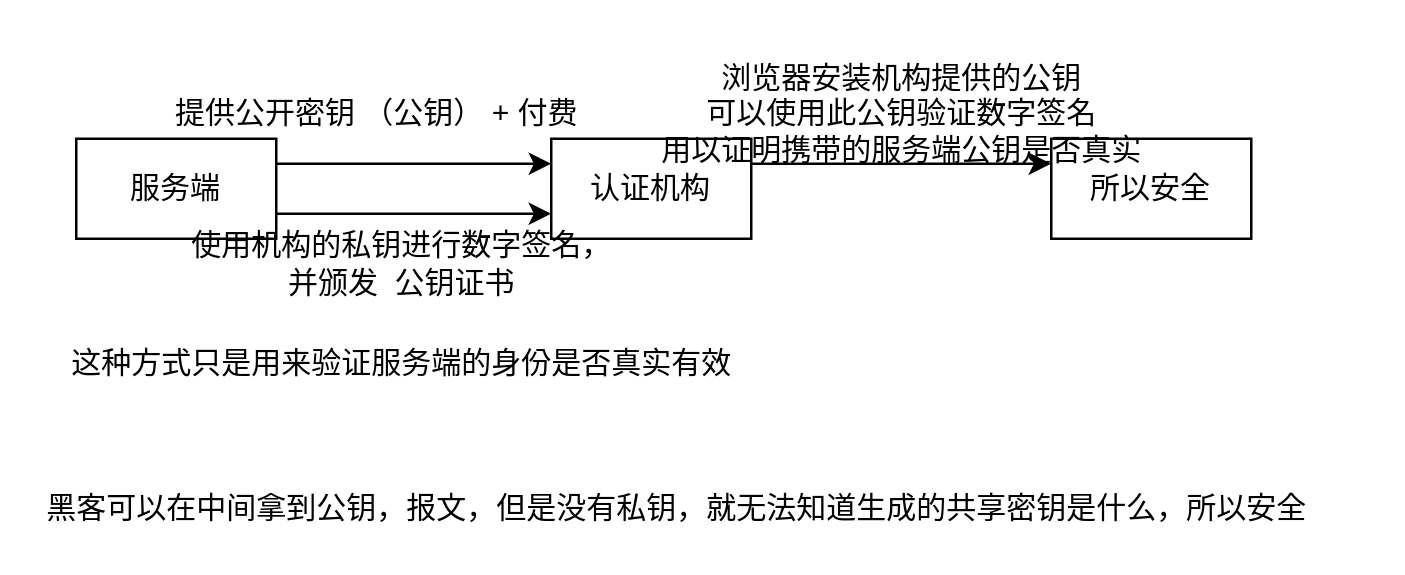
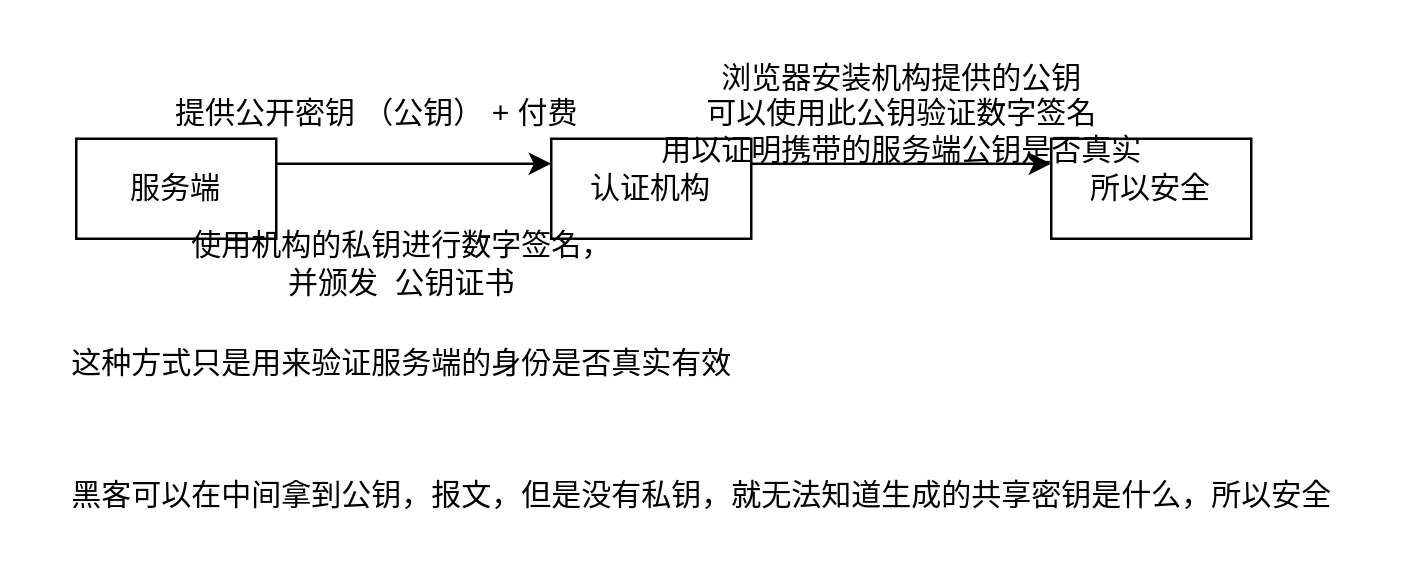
edge "服务端" -> "认证机构": removed
node "黑客可以在中间拿到公钥，报文，但是没有私钥，就无法知道生成的共享密钥是什么，所以安全": moved (676, 509) -> (701, 496)
